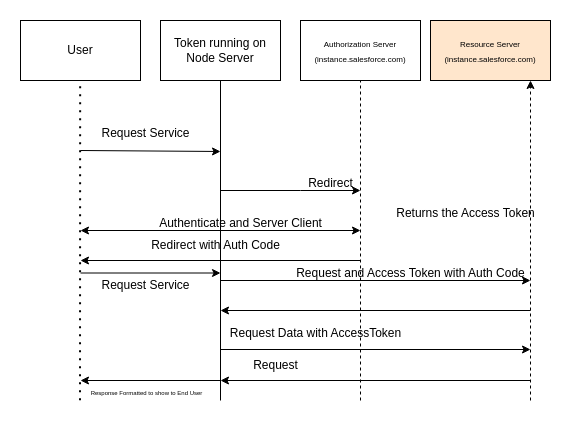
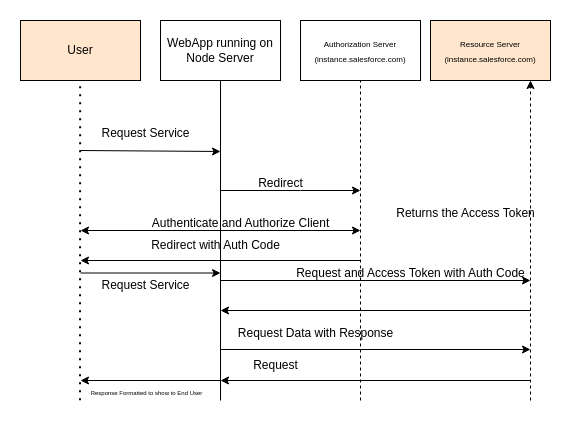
node "User": fillcolor #ffffff -> #ffe6cc
node "Token running on Node Server": label "Token running on Node Server" -> "WebApp running on Node Server"
node "Redirect": moved (331, 184) -> (281, 184)
node "Authenticate and Server Client": label "Authenticate and Server Client" -> "Authenticate and Authorize Client"
node "Request Data with AccessToken": label "Request Data with AccessToken" -> "Request Data with Response"
